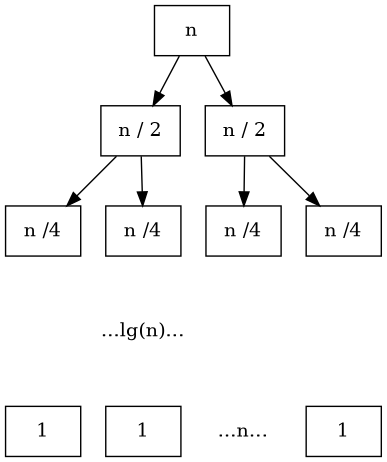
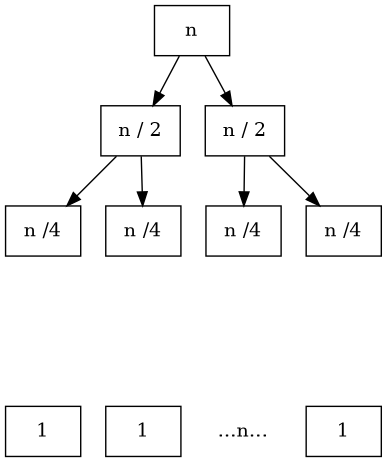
node "...lg(n)...": removed
